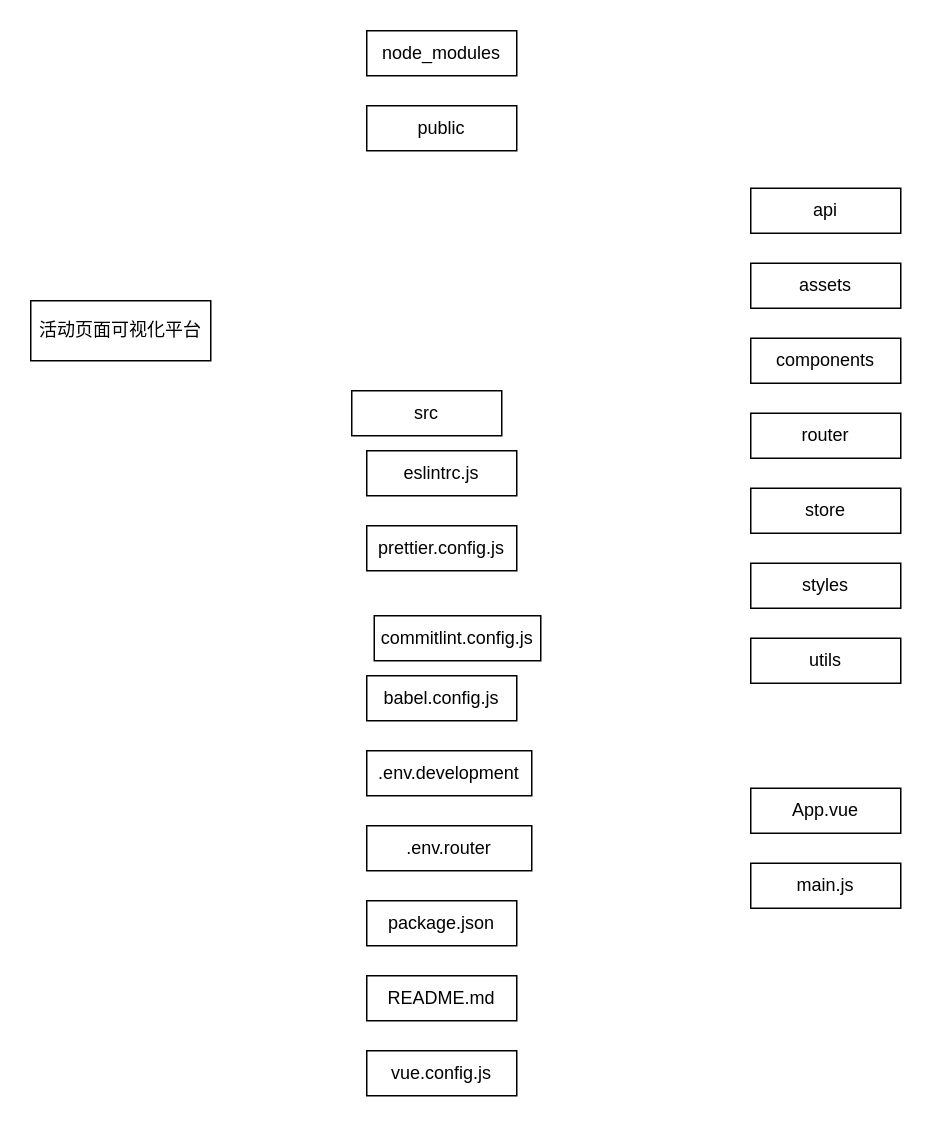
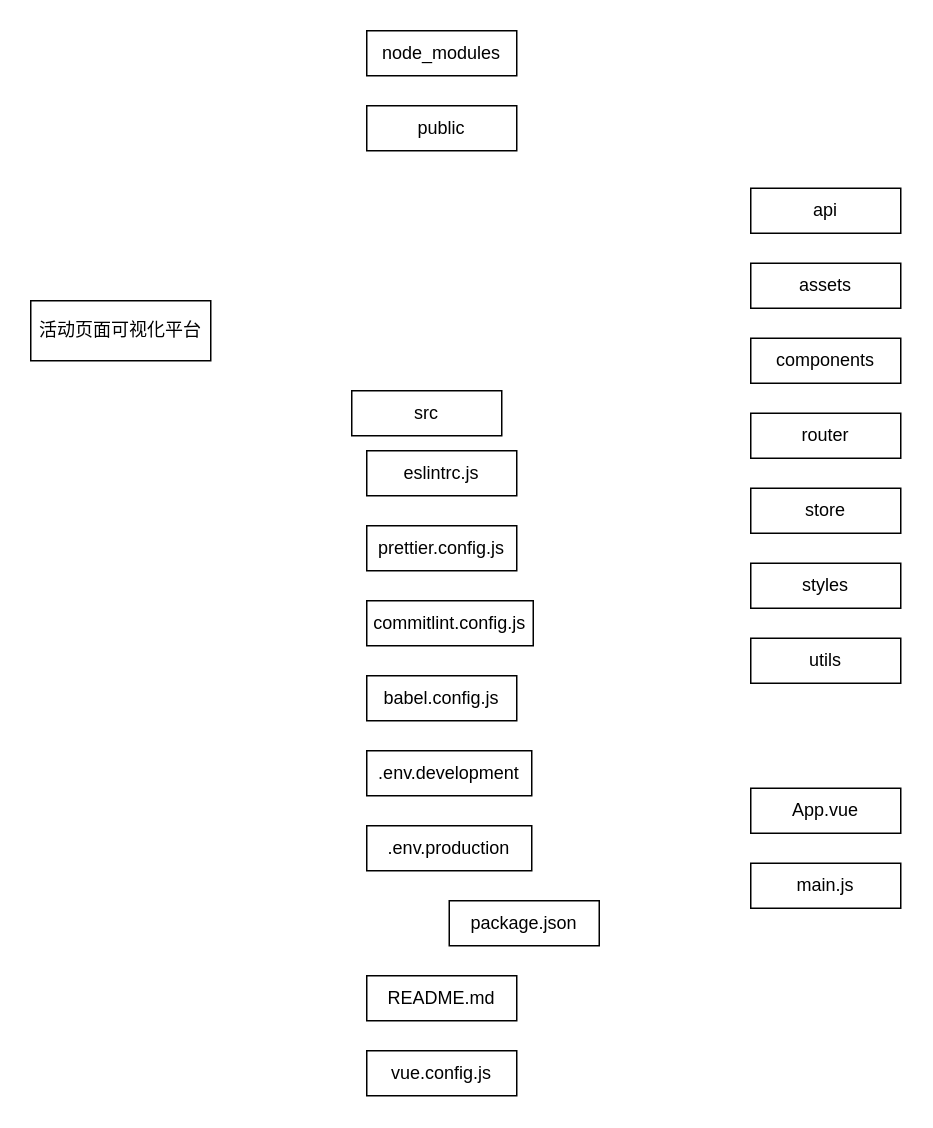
node "commitlint.config.js": moved (458, 638) -> (450, 623)
node ".env.router": label ".env.router" -> ".env.production"
node "package.json": moved (442, 923) -> (524, 923)
